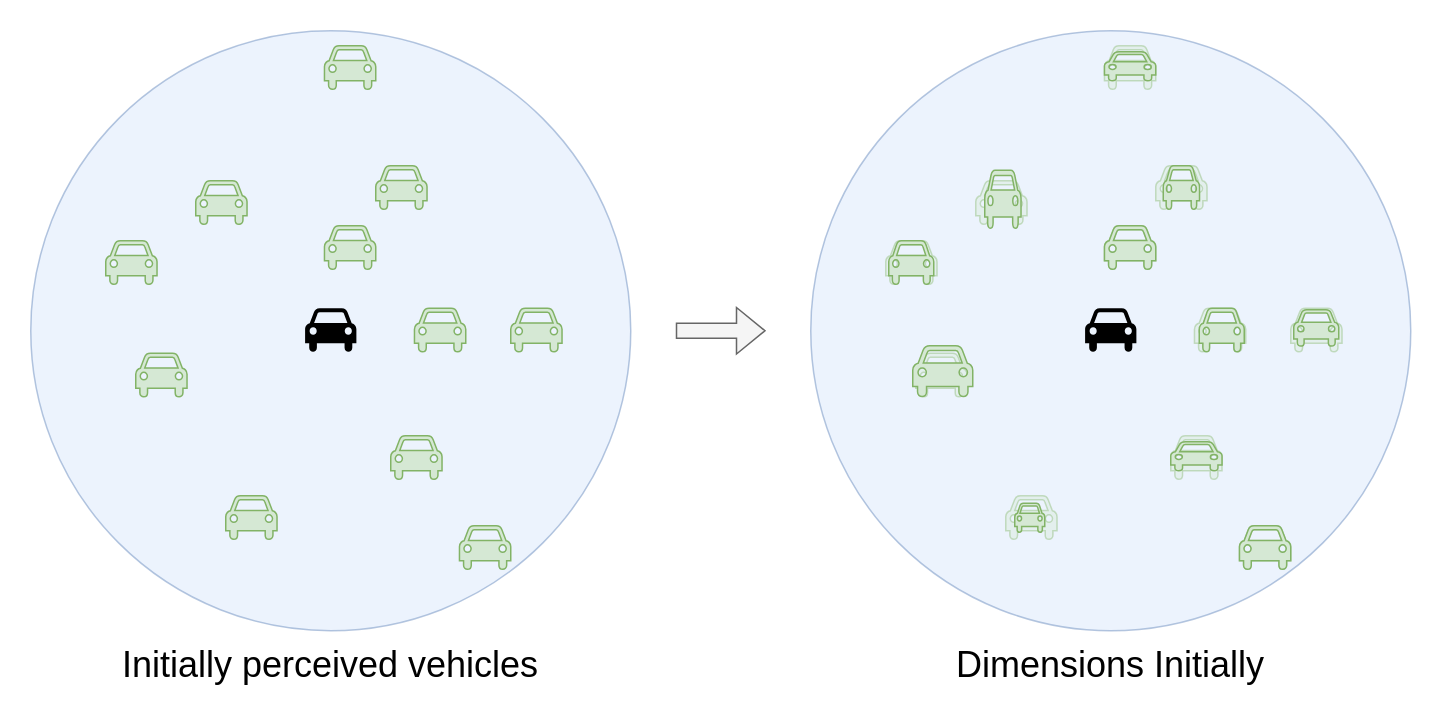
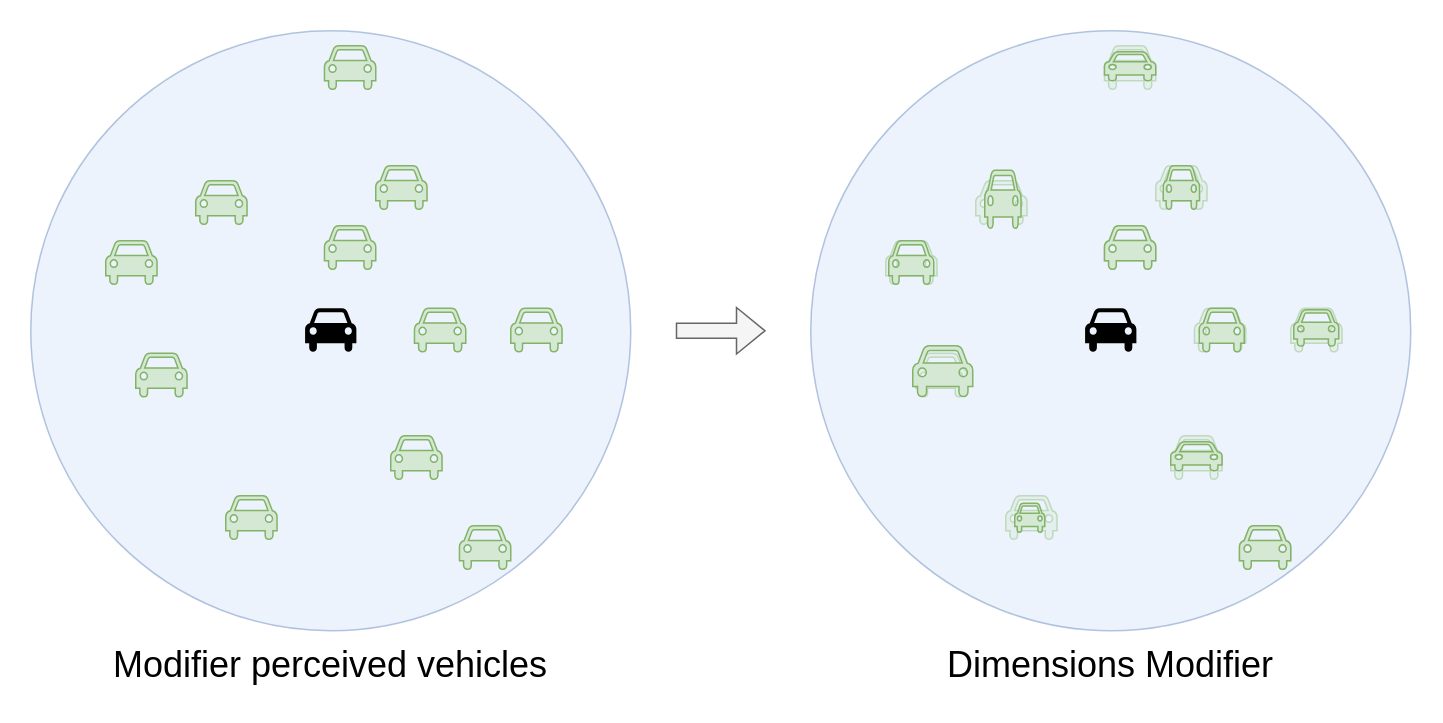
node "Initially perceived vehicles": label "Initially perceived vehicles" -> "Modifier perceived vehicles"
node "Dimensions Initially": label "Dimensions Initially" -> "Dimensions Modifier"
